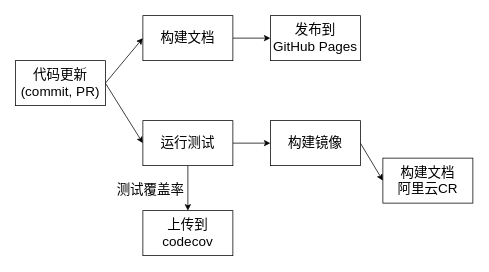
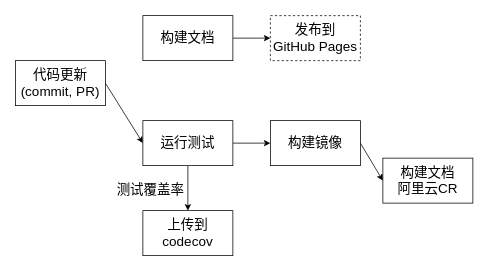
node "发布到 GitHub Pages": style solid -> dashed
edge "代码更新 (commit, PR)" -> "构建文档": removed
